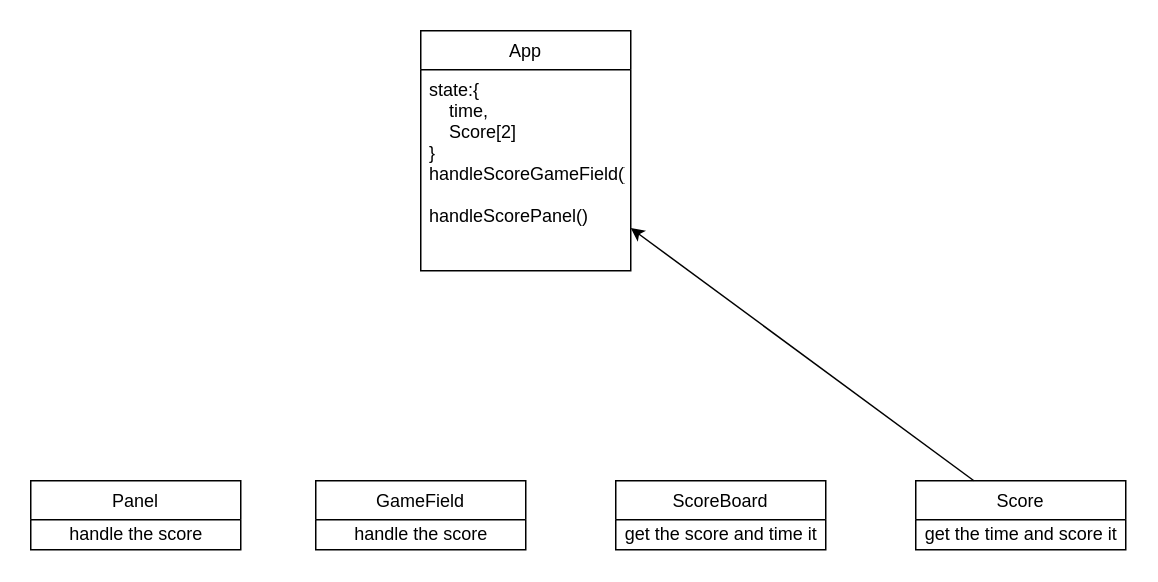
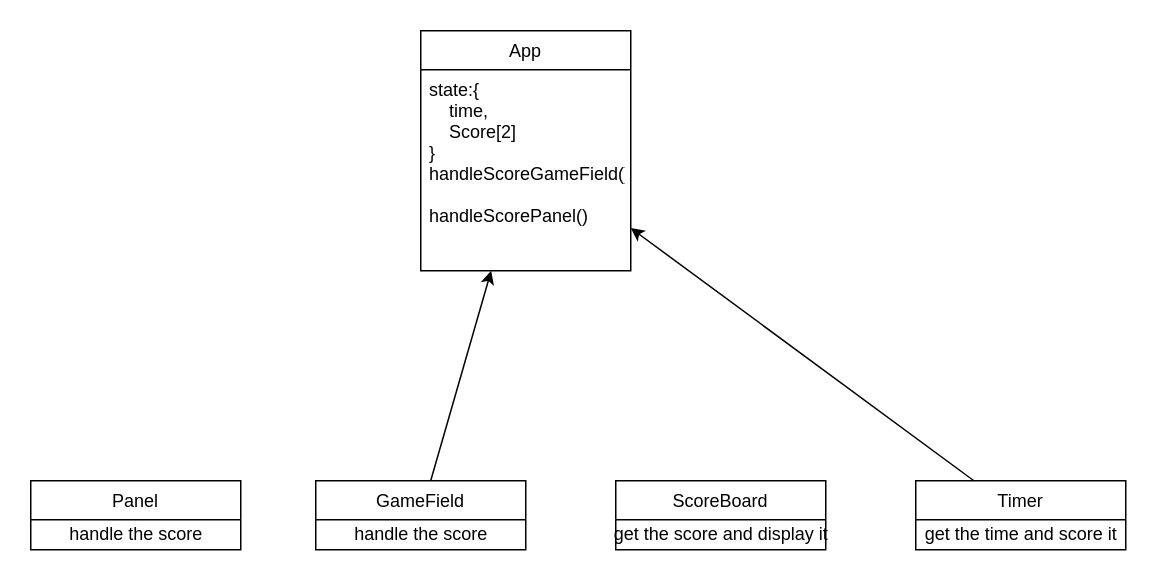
edge "GameField" -> "App": added
node "Score": label "Score" -> "Timer"
node "get the score and time it": label "get the score and time it" -> "get the score and display it"
